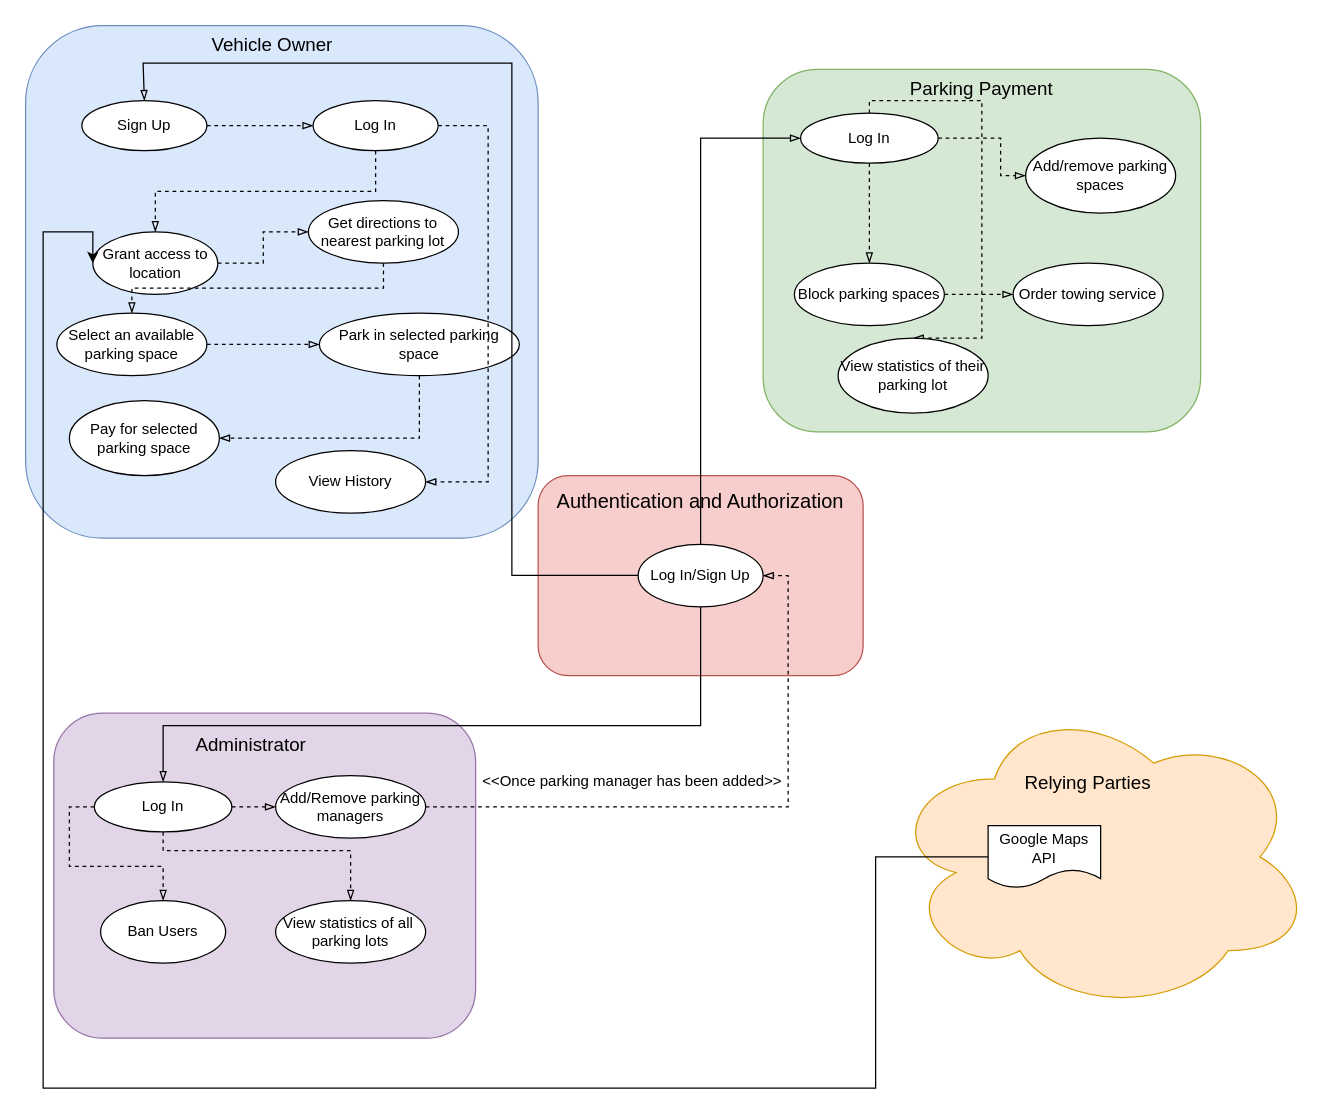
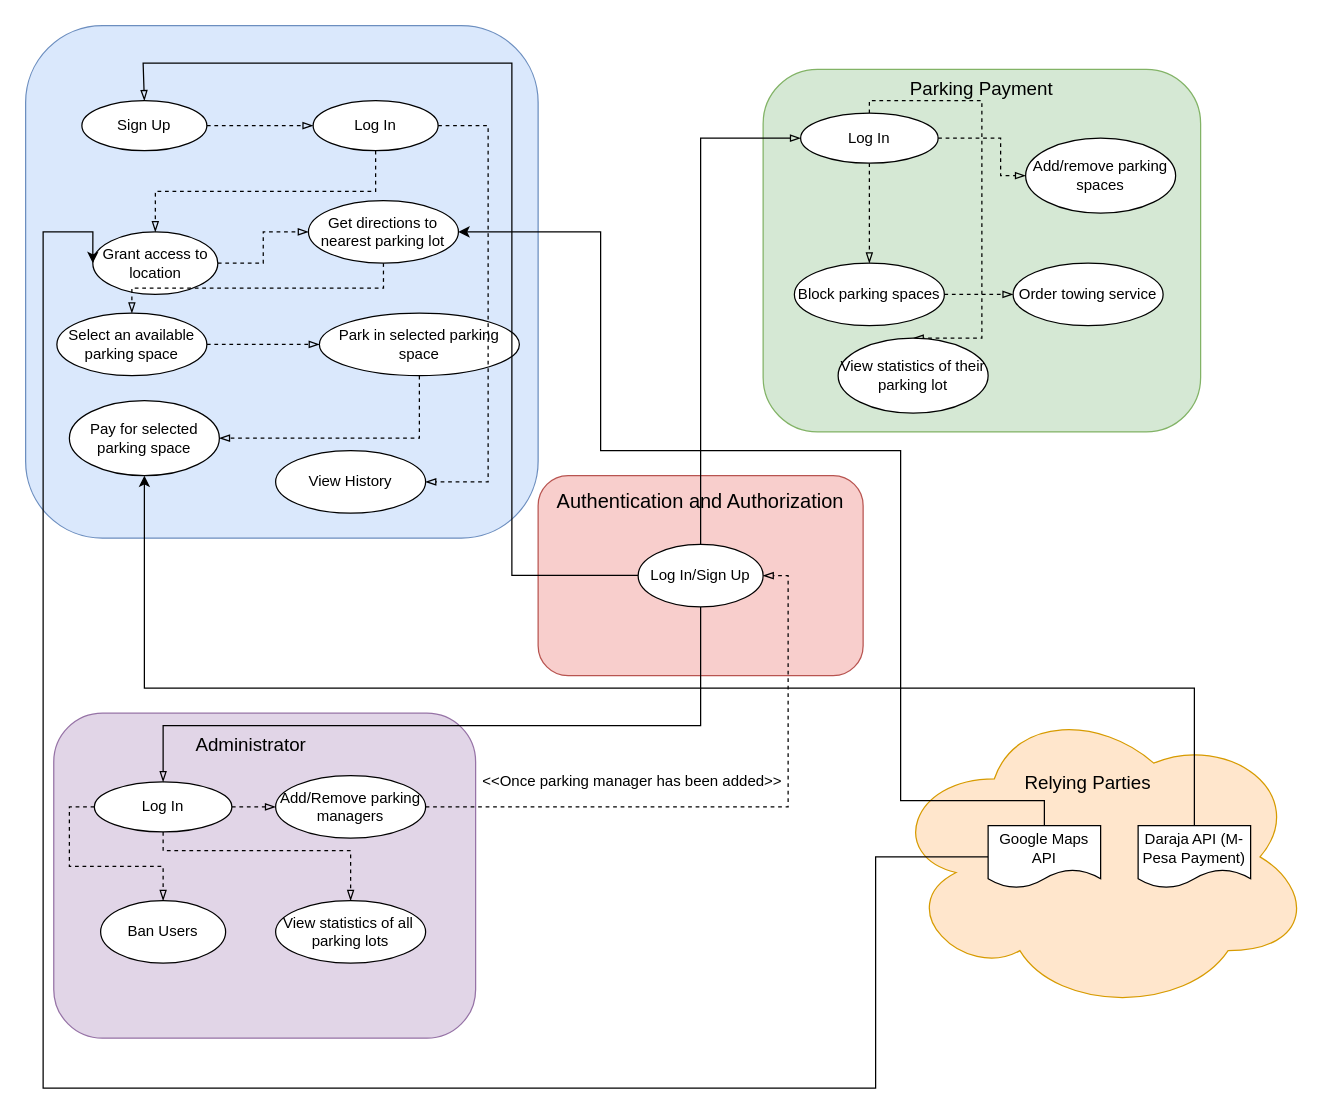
node "Vehicle Owner": removed
edge "Google Maps API" -> "Get directions to nearest parking lot": added
edge "Daraja API (M-Pesa Payment)" -> "Pay for selected parking space": added
node "Daraja API (M-Pesa Payment)": added
